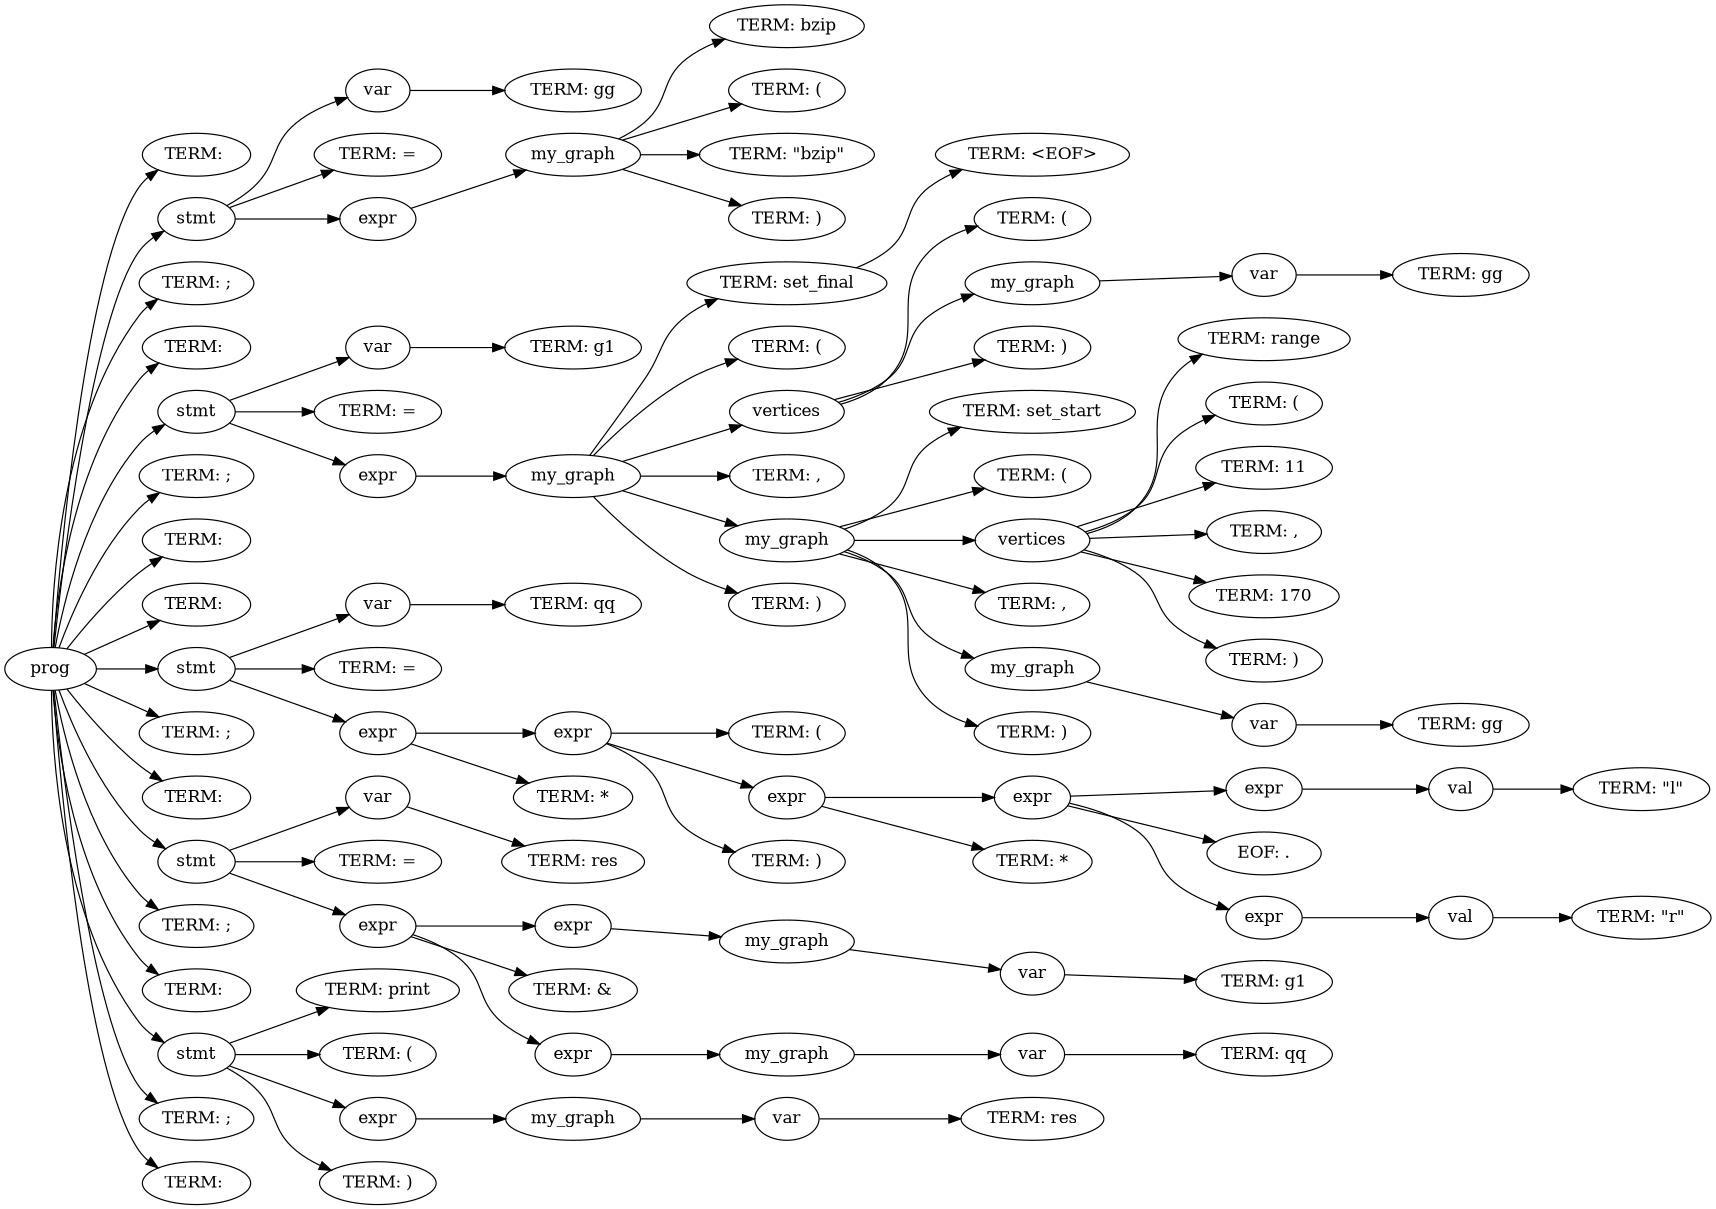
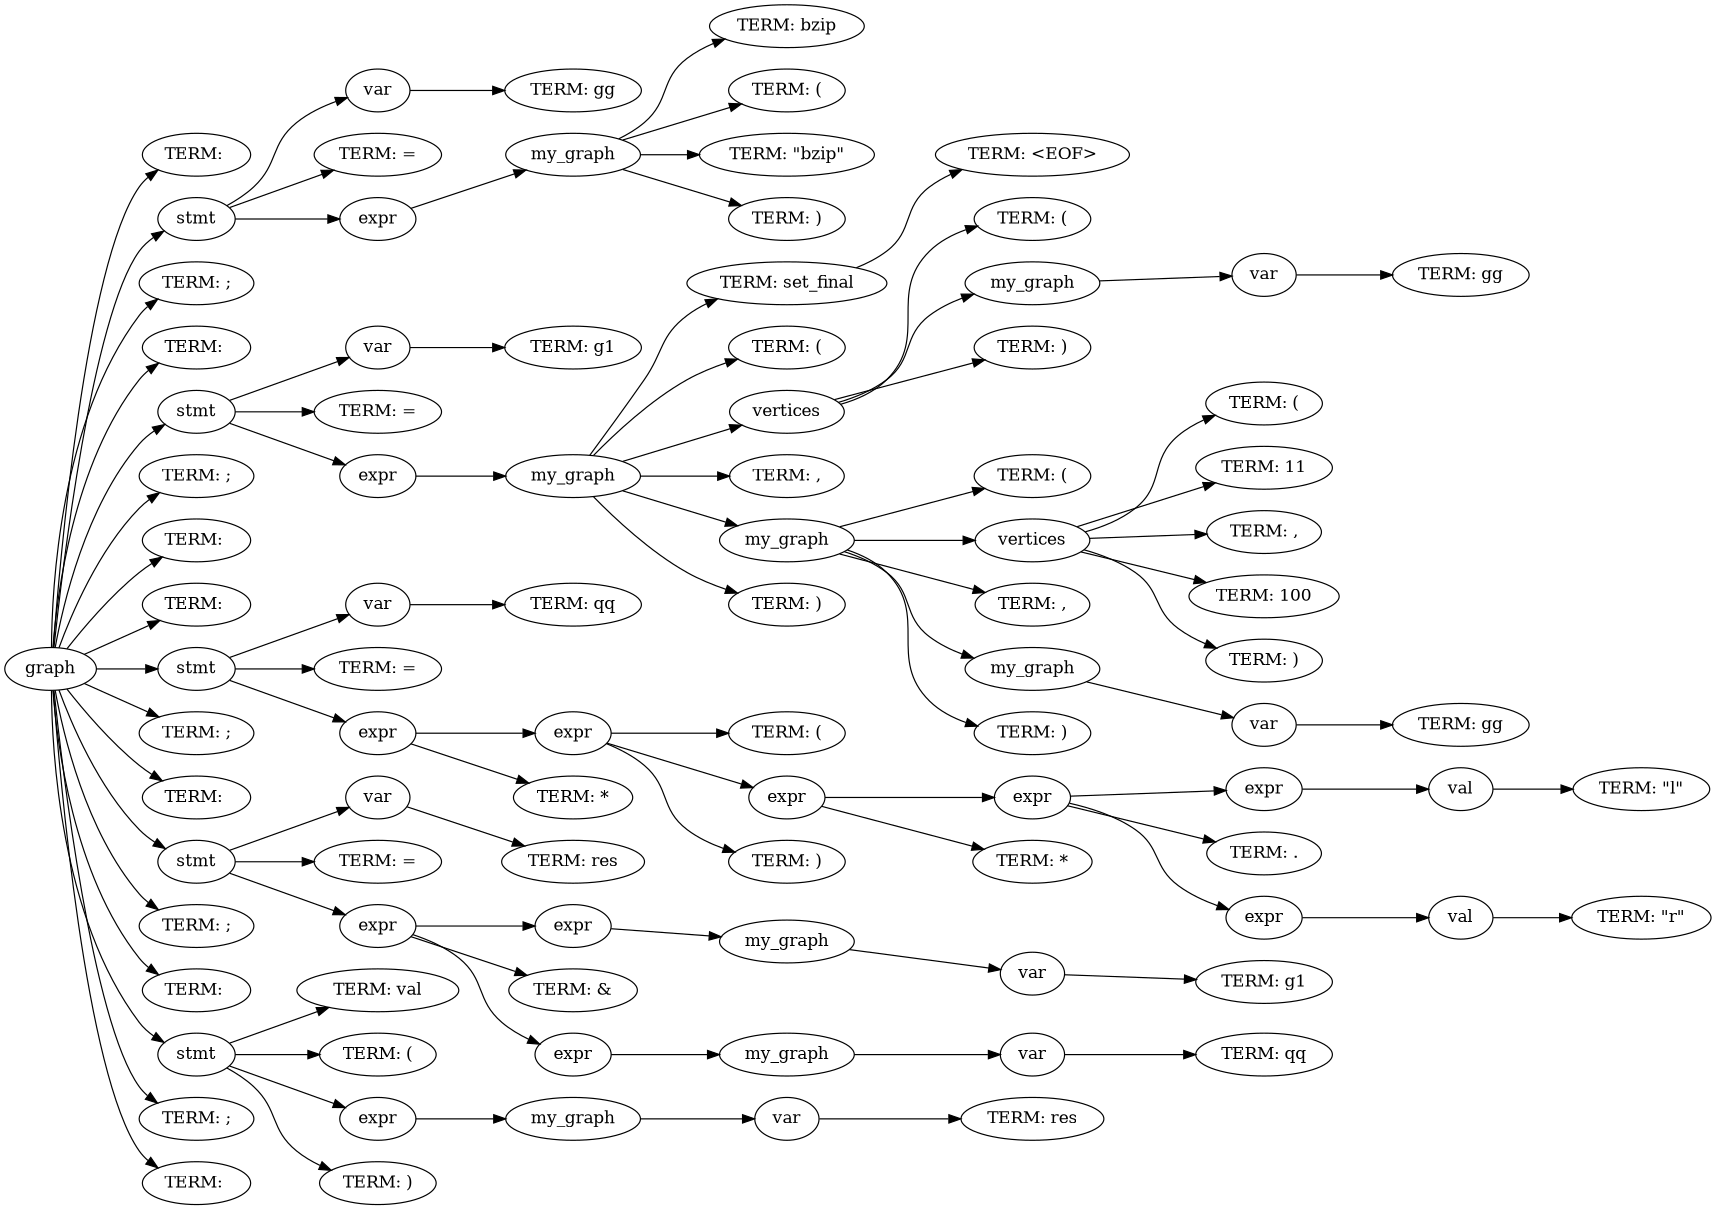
node "TERM: range": removed
node "TERM: set_start": removed
node "TERM: 170": label "TERM: 170" -> "TERM: 100"
node "prog": label "prog" -> "graph"
node "EOF: .": label "EOF: ." -> "TERM: ."
node "TERM: print": label "TERM: print" -> "TERM: val"
